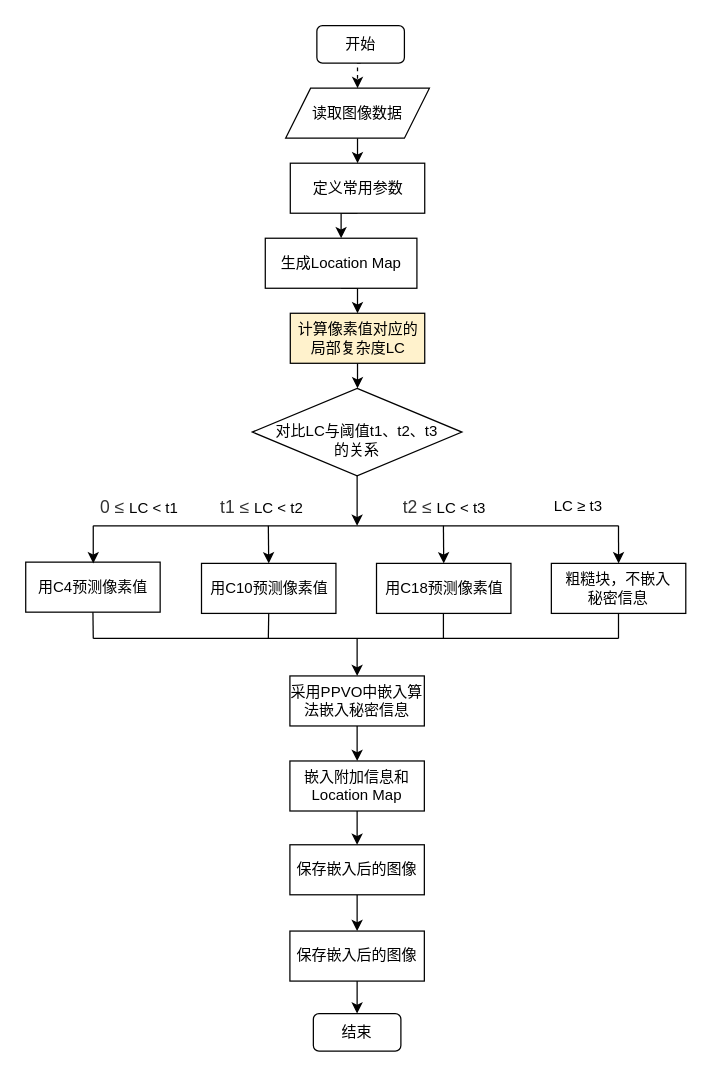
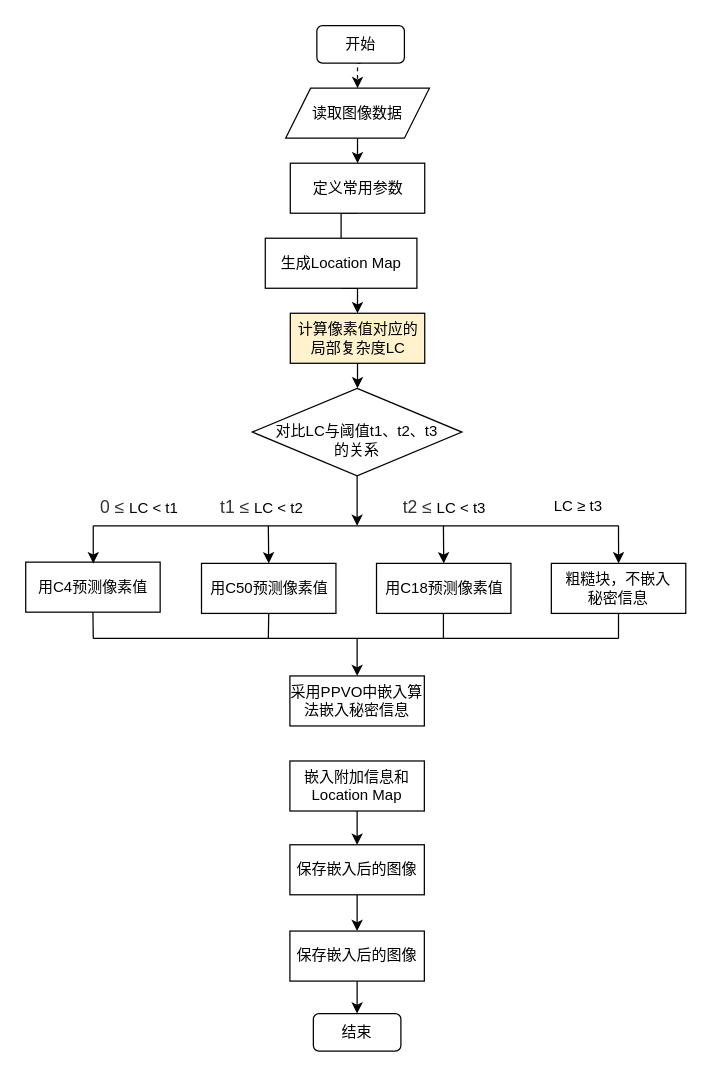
edge "定义常用参数" -> "生成Location Map": arrowhead classic -> none
node "用C10预测像素值": label "用C10预测像素值" -> "用C50预测像素值"
edge "采用PPVO中嵌入算法嵌入秘密信息" -> "嵌入附加信息和Location Map": removed
